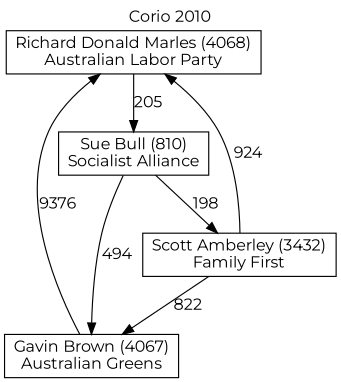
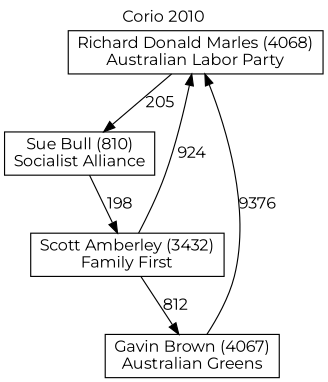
edge "Sue Bull (810) Socialist Alliance" -> "Gavin Brown (4067) Australian Greens": removed, label "494"
edge "Scott Amberley (3432) Family First" -> "Gavin Brown (4067) Australian Greens": label "822" -> "812"
